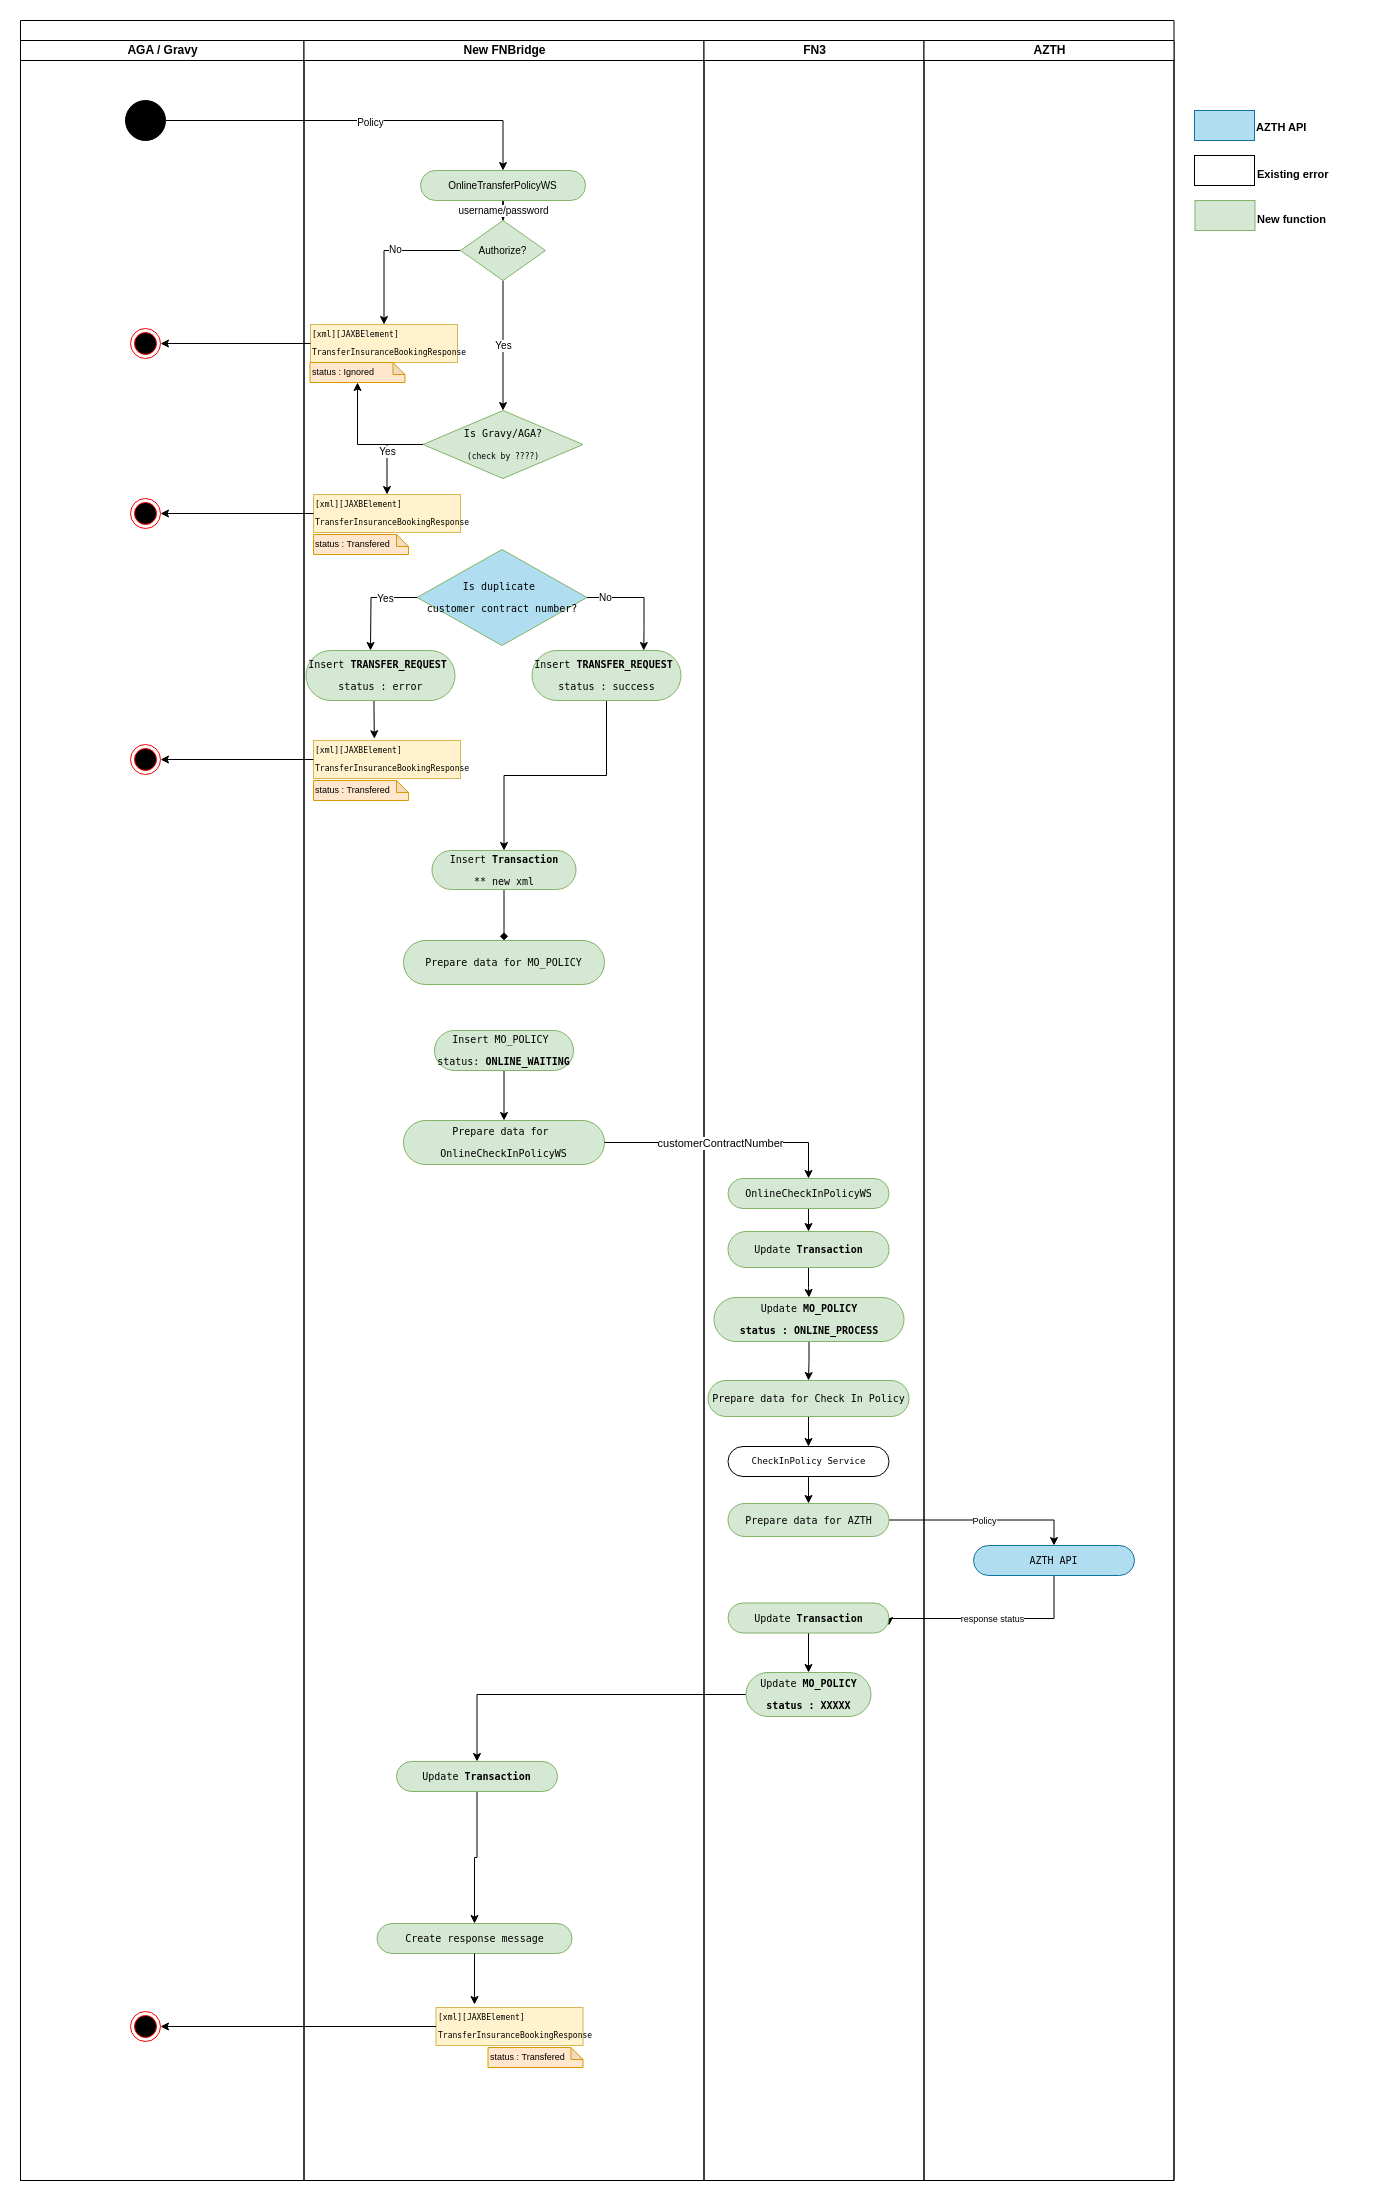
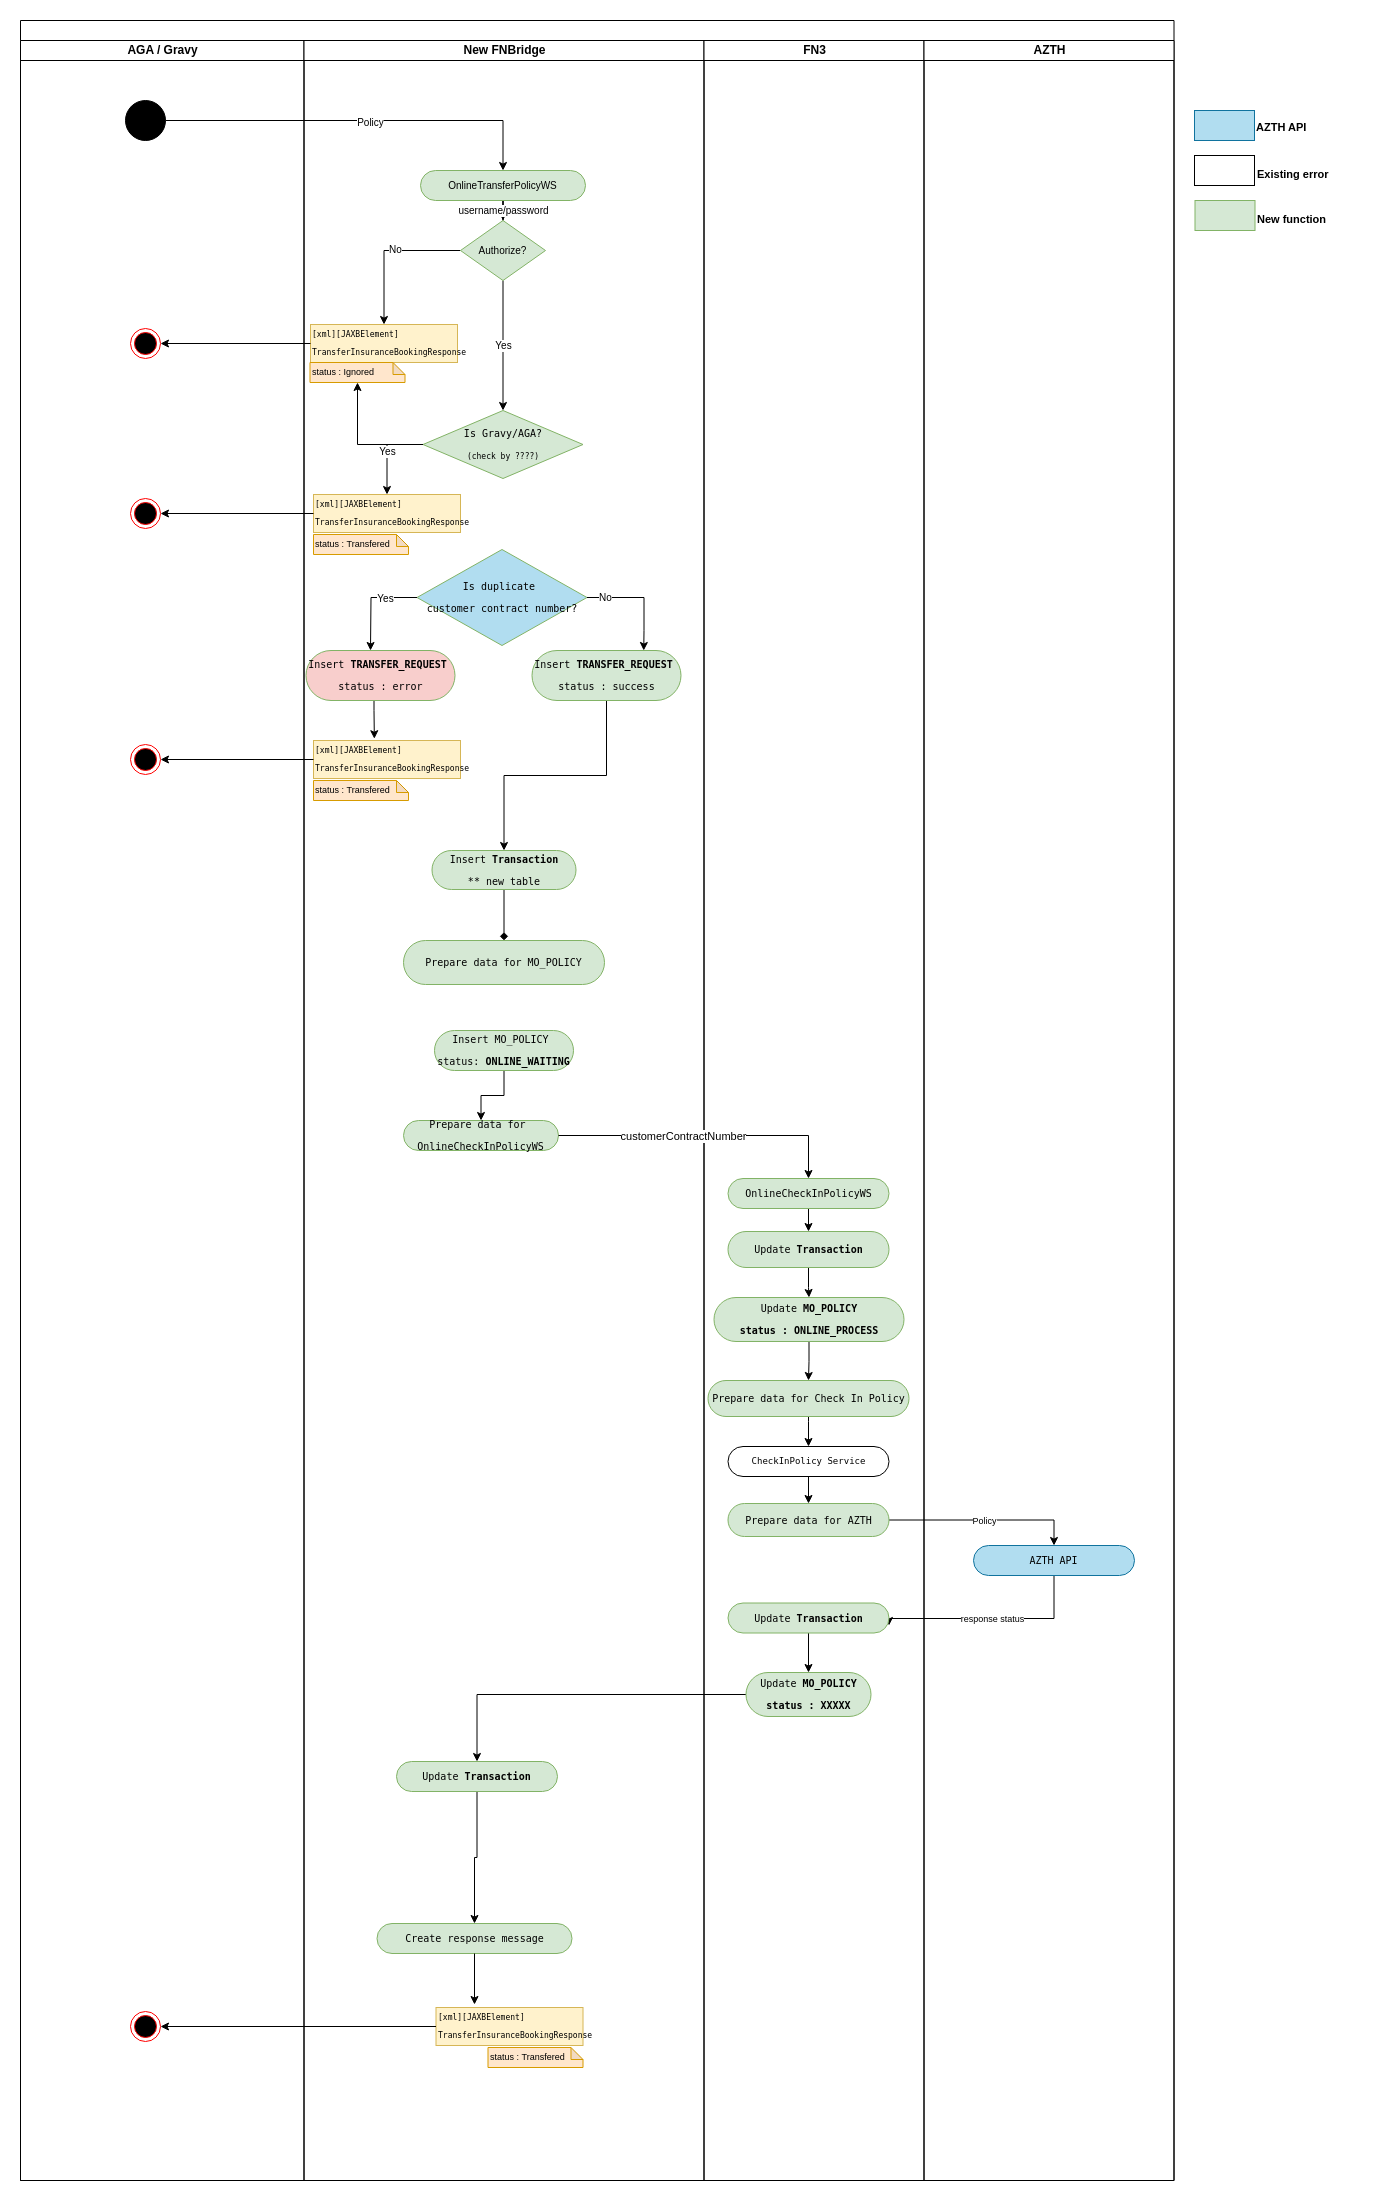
node "Insert TRANSFER_REQUEST status : error": fillcolor #d5e8d4 -> #f8cecc
node "Insert Transaction** new xml": label "Insert Transaction** new xml" -> "Insert Transaction** new table"
node "Prepare data for OnlineCheckInPolicyWS": size 201x44 -> 155x30
